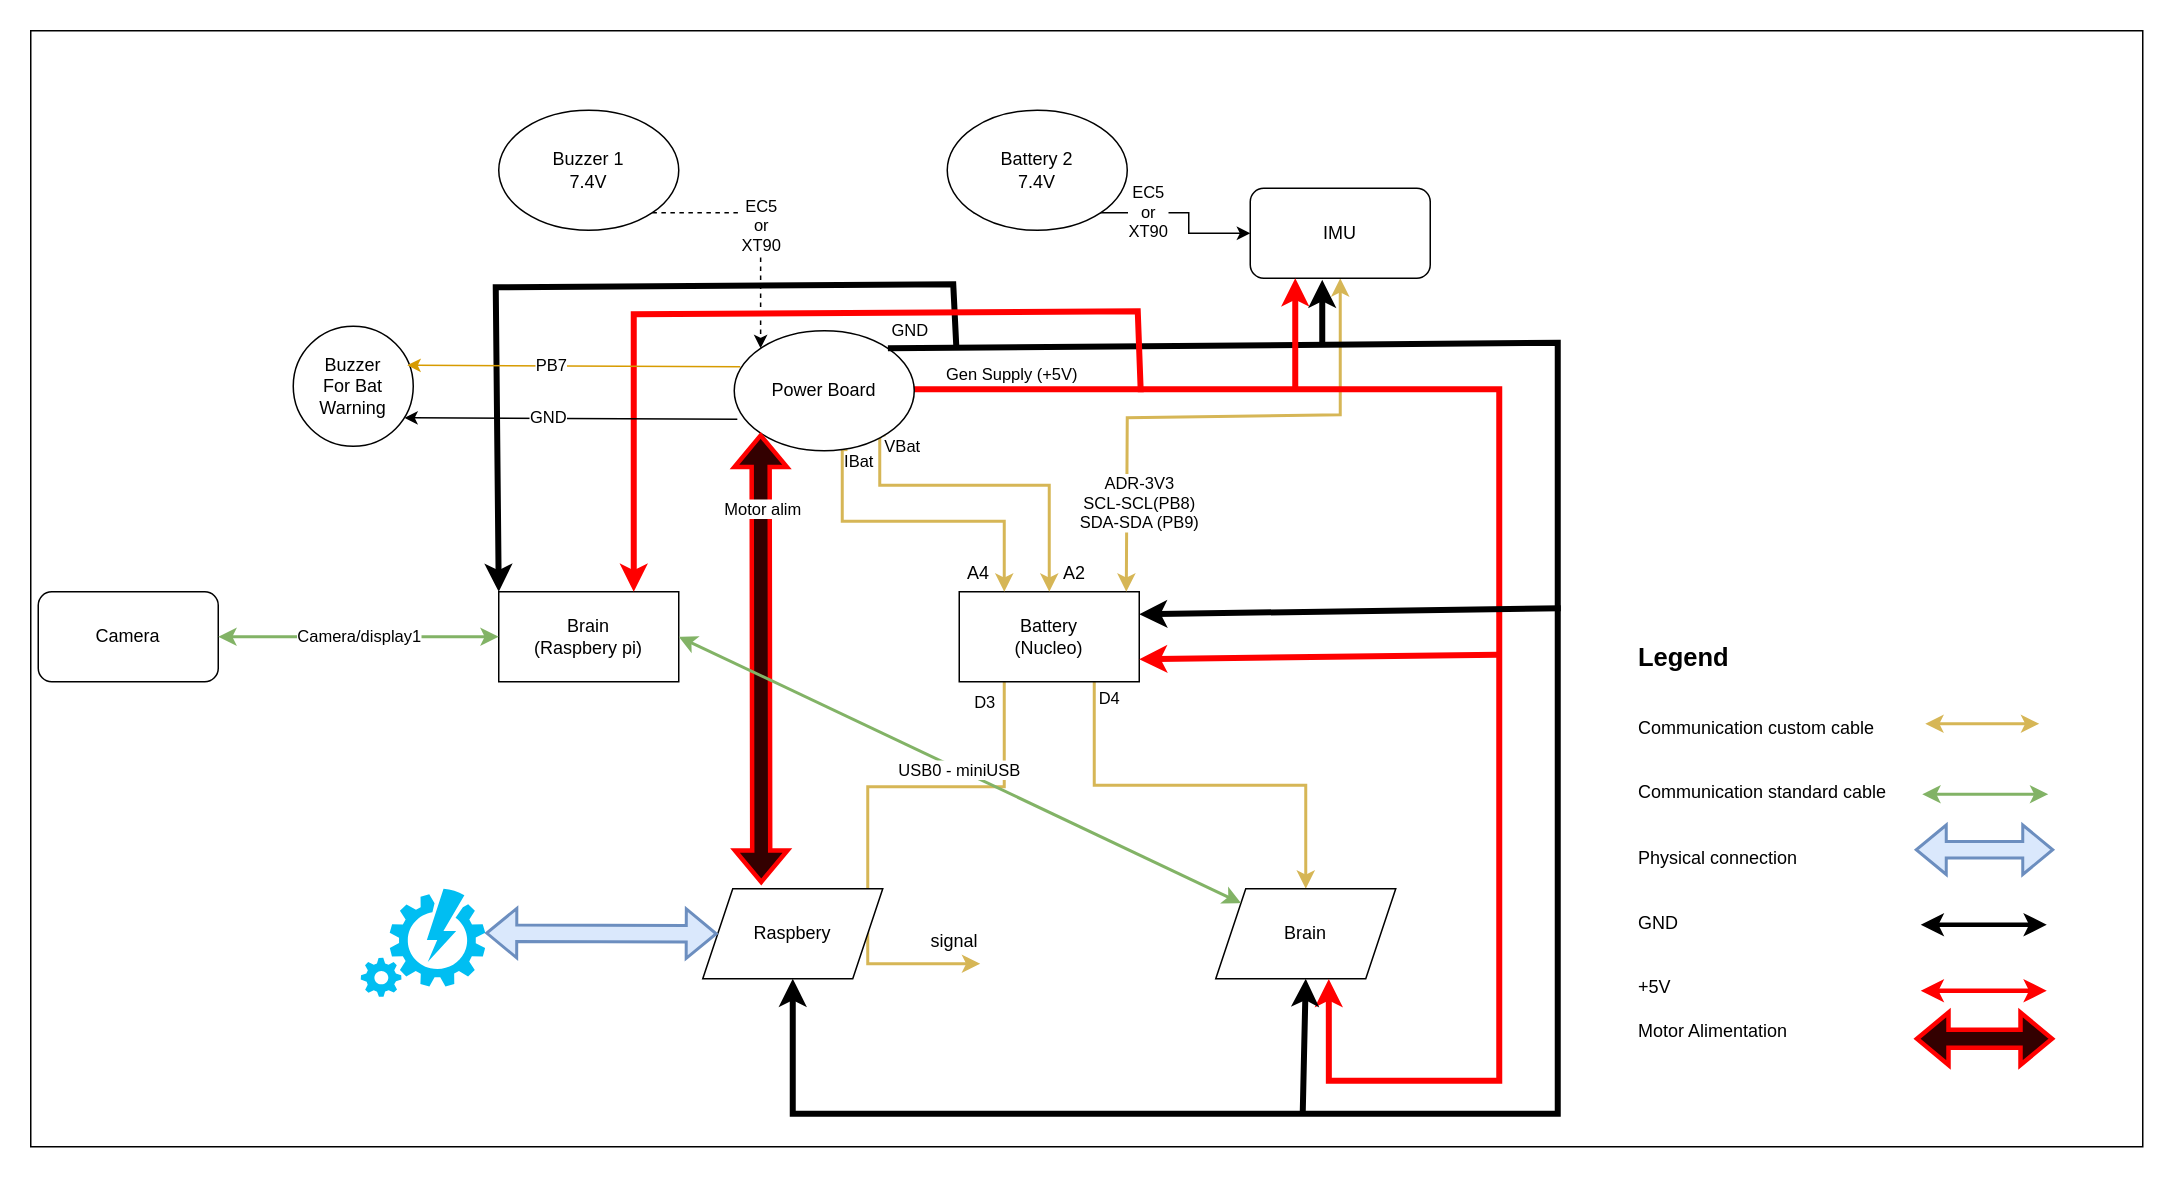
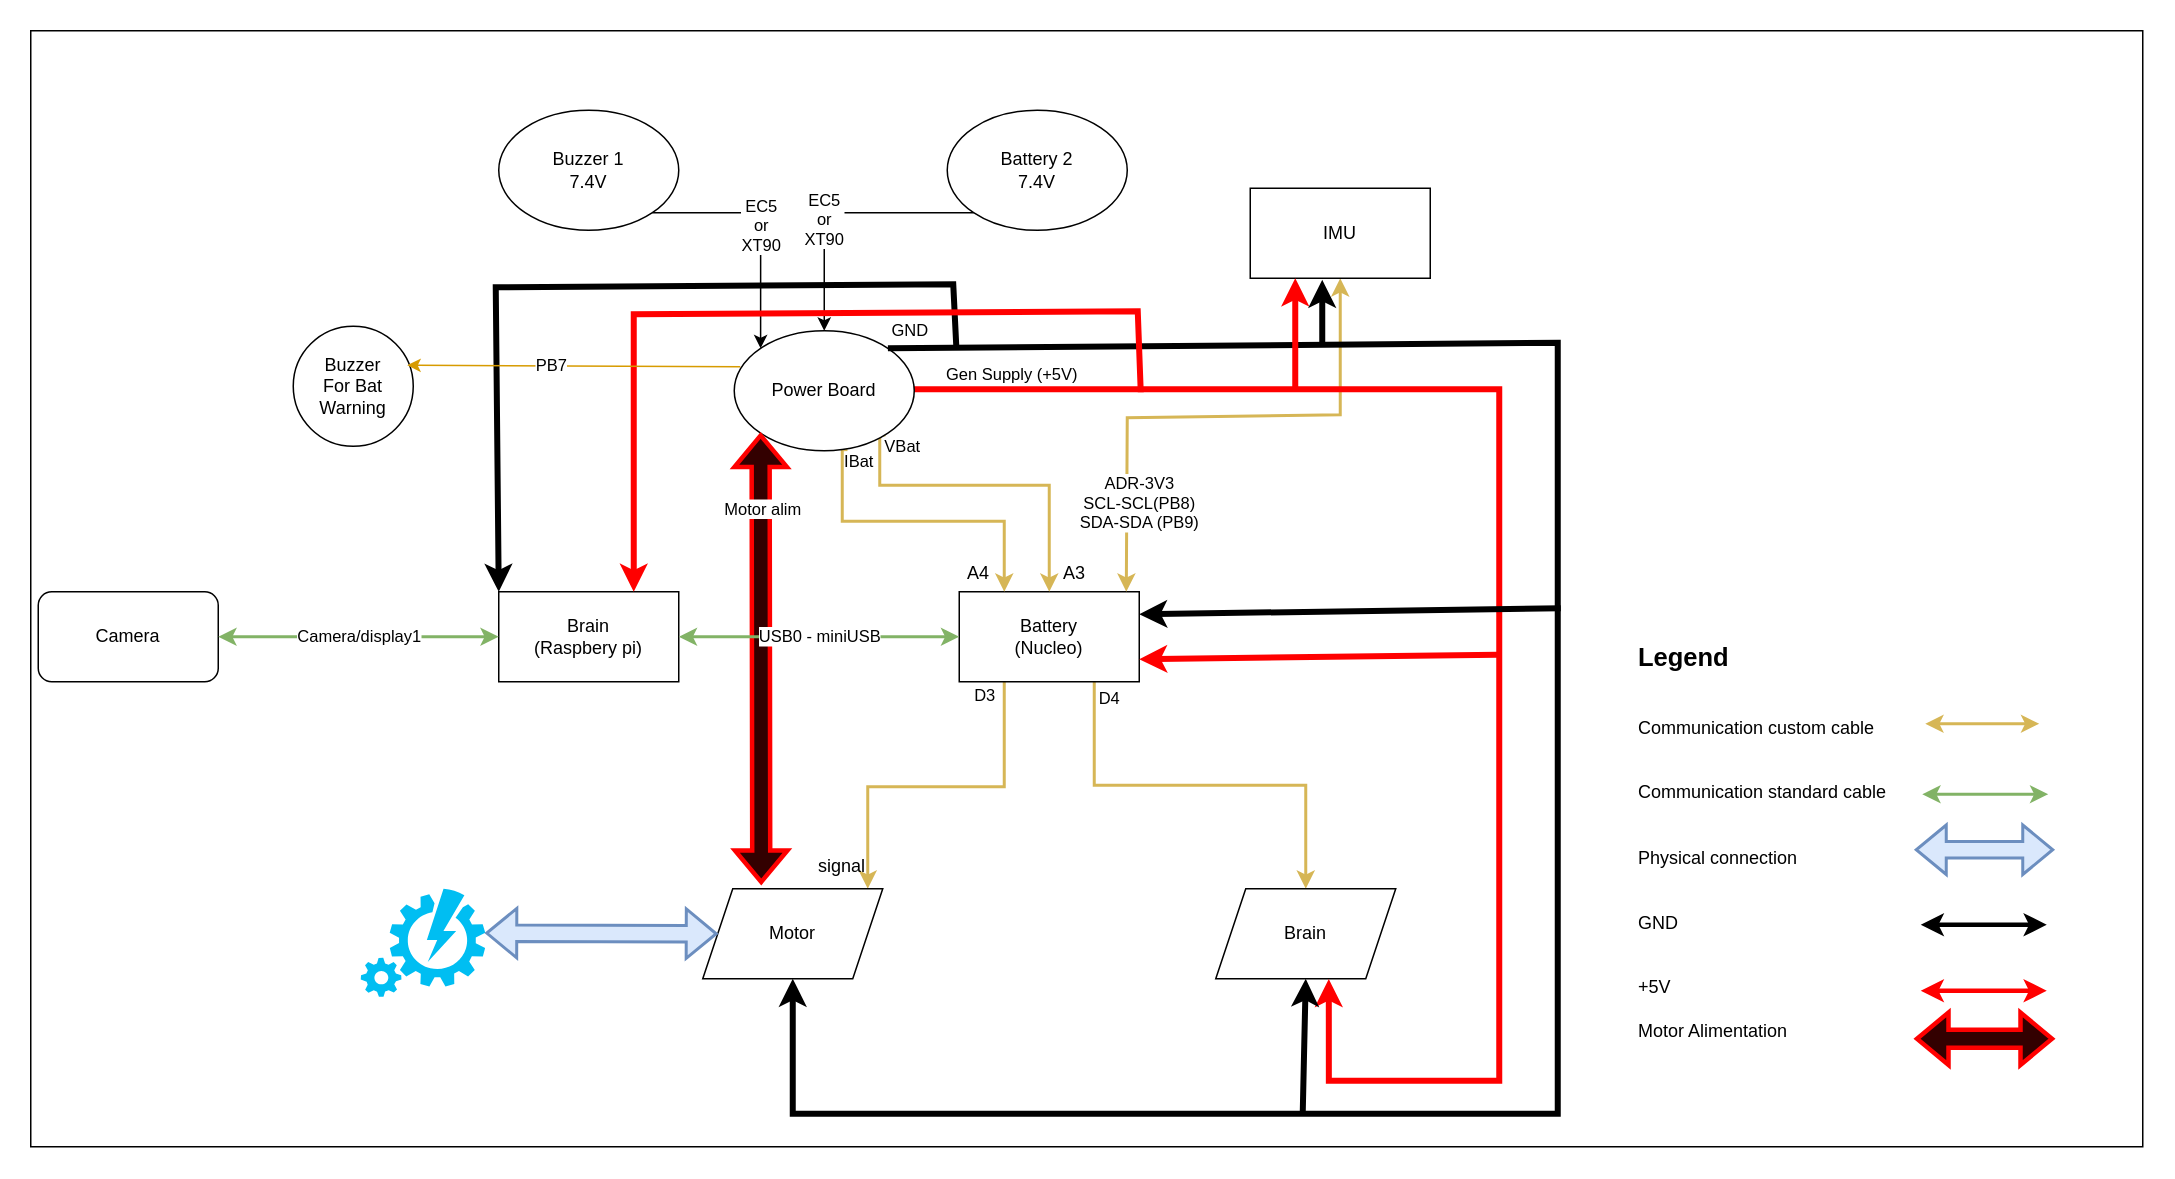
edge "Buzzer 1 7.4V" -> "Power Board": style dashed -> solid
edge "Battery 2 7.4V" -> "IMU": now "Battery 2 7.4V" -> "Power Board"
node "IMU": shape rounded rectangle -> rectangle
edge "Power Board" -> "Buzzer For Bat Warning": removed, label "GND"
node "A2": label "A2" -> "A3"
edge "Brain (Raspbery pi)" -- "Brain": now "Brain (Raspbery pi)" -- "Battery (Nucleo)"
node "Raspbery": label "Raspbery" -> "Motor"
node "signal": moved (955, 941) -> (842, 866)
